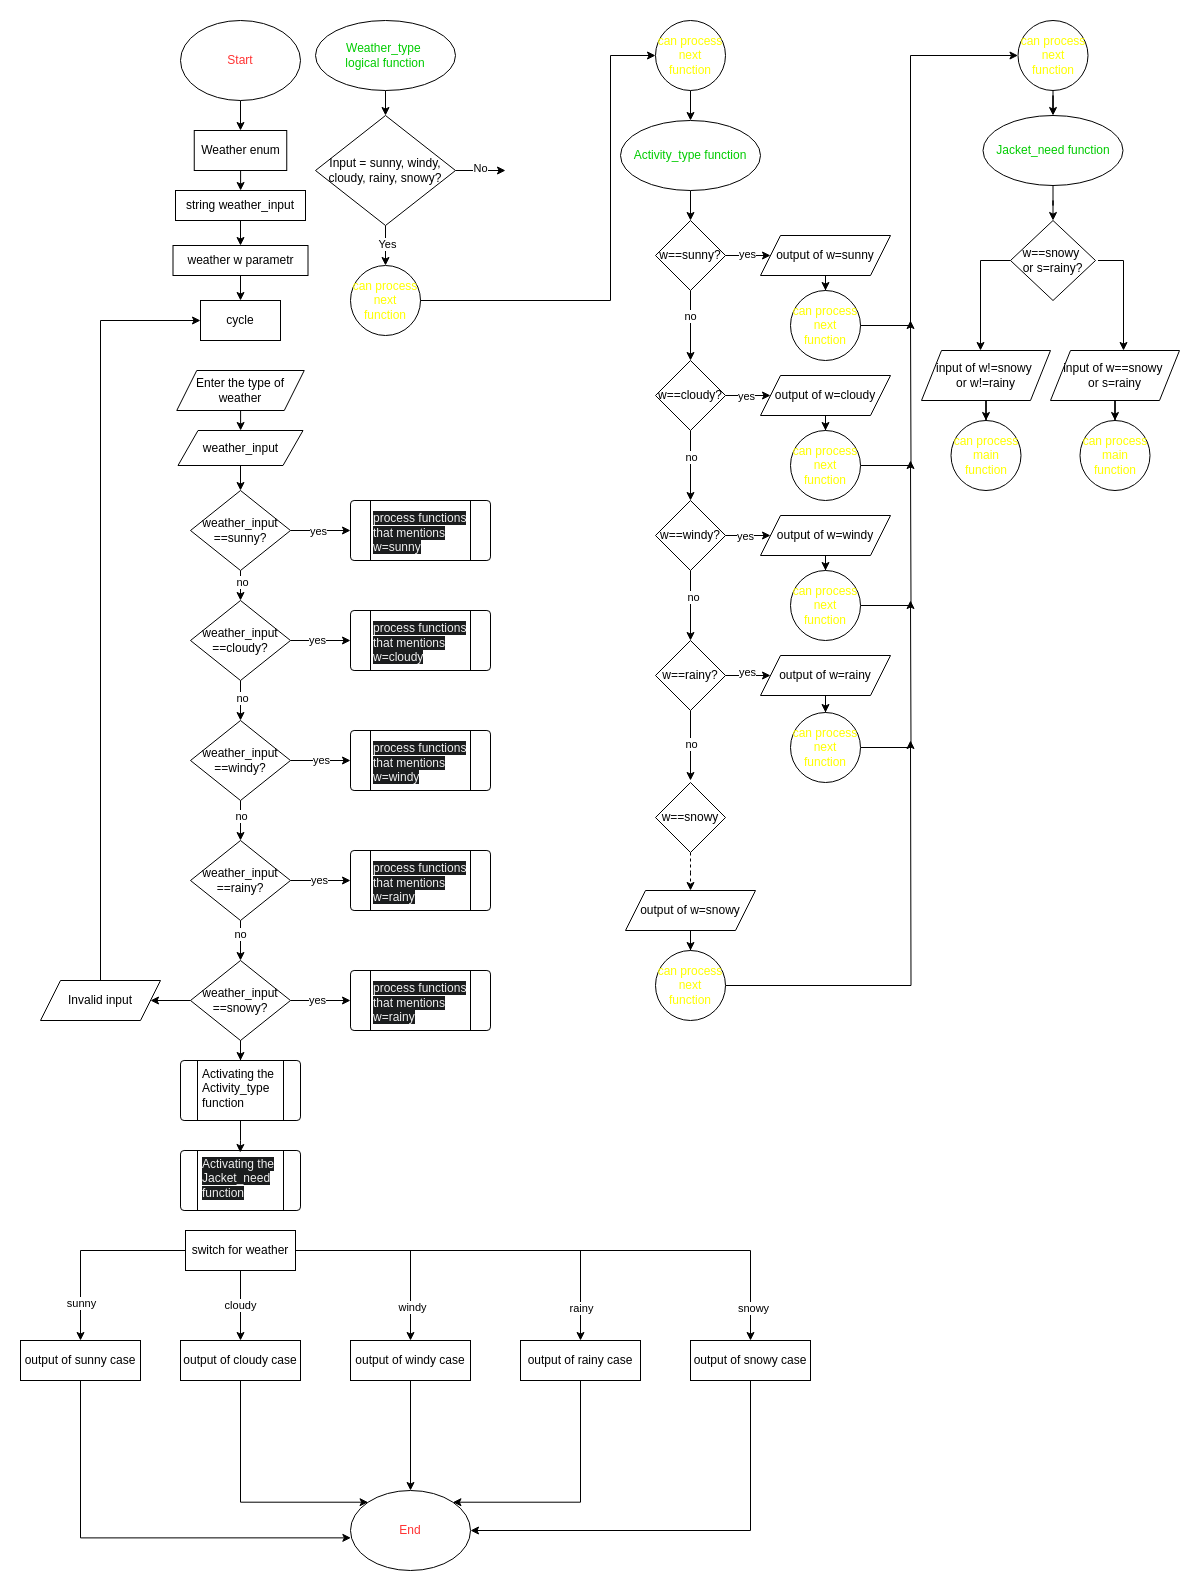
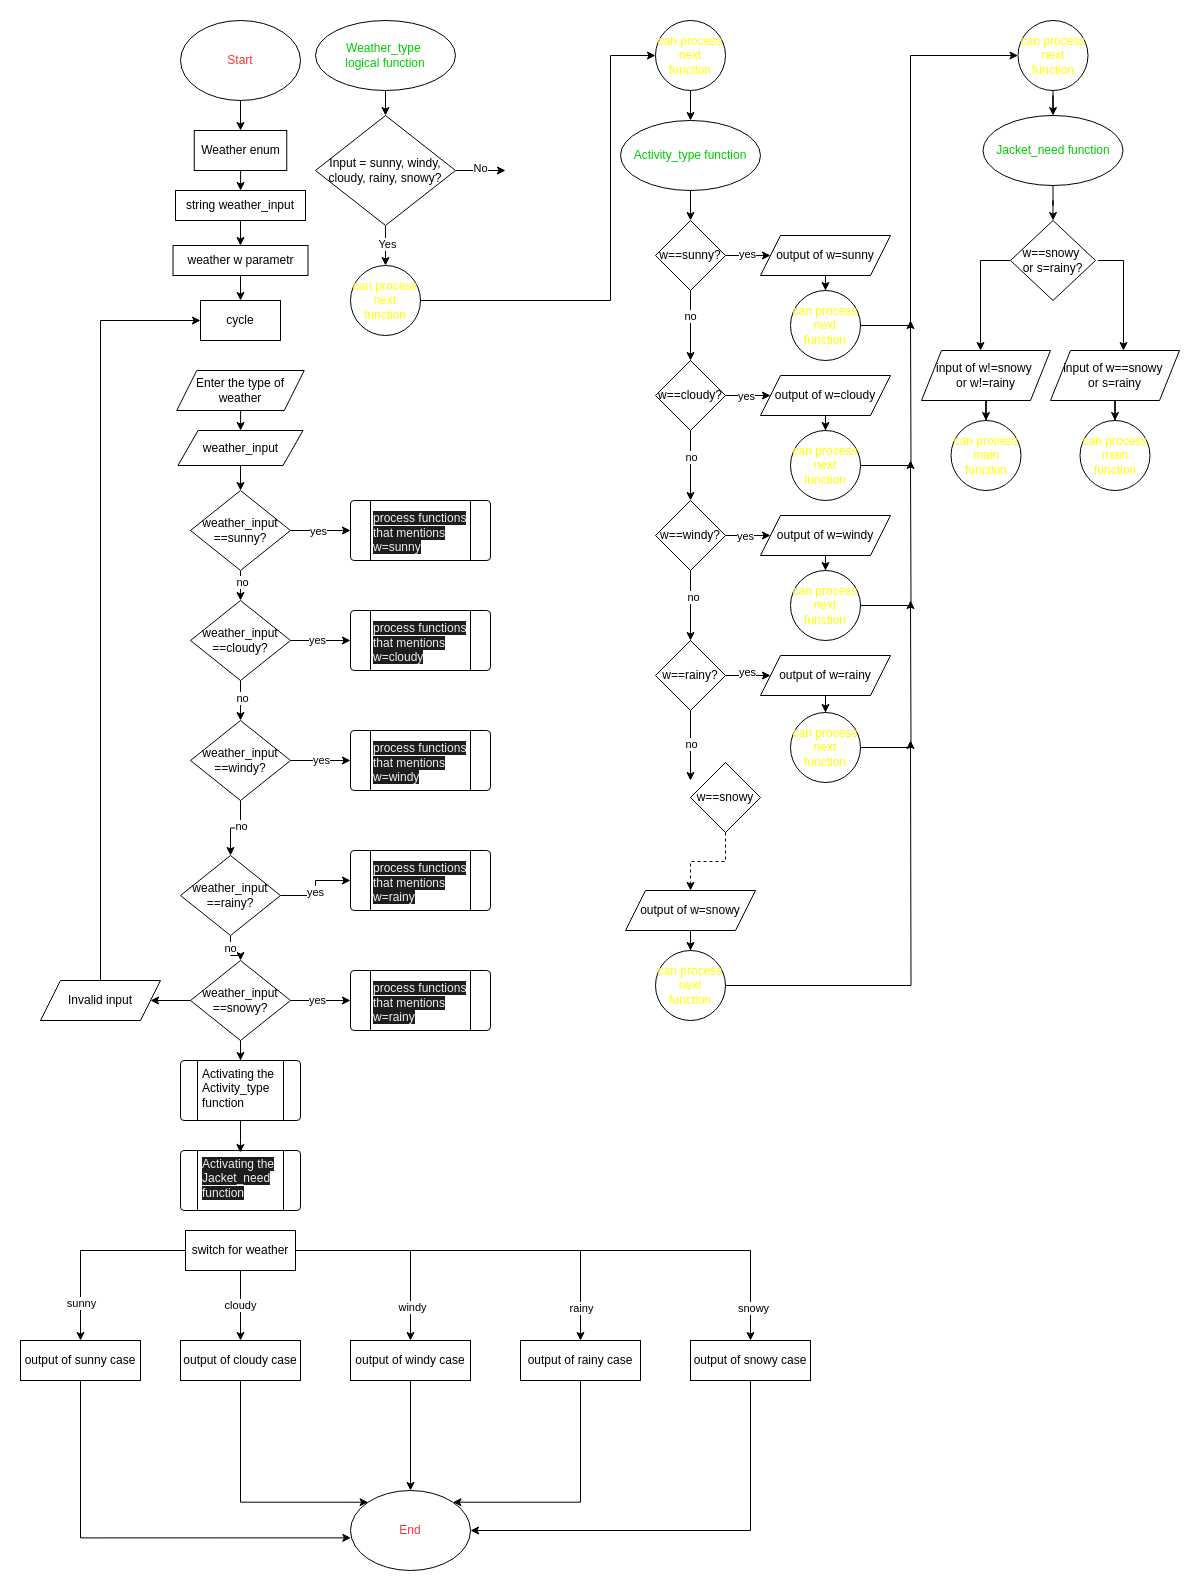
node "w==snowy": moved (691, 818) -> (726, 798)
node "weather_input ==rainy?": moved (241, 881) -> (231, 896)
